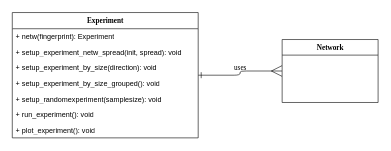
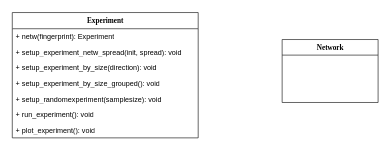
edge "Network" -- "Experiment": removed, label "uses"
